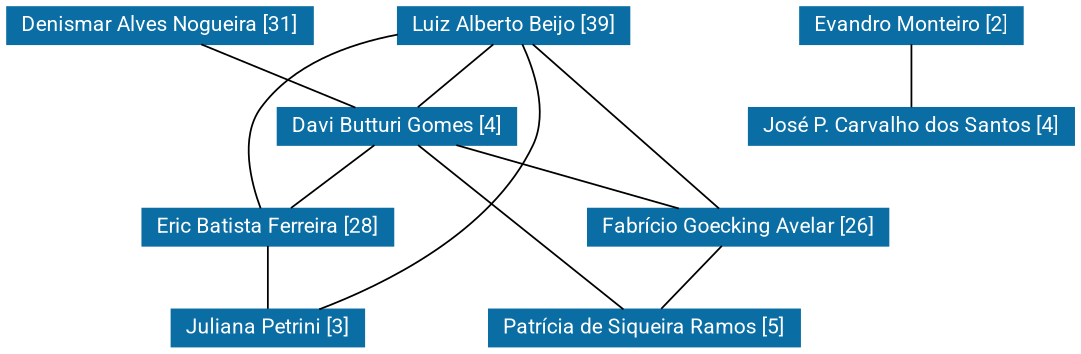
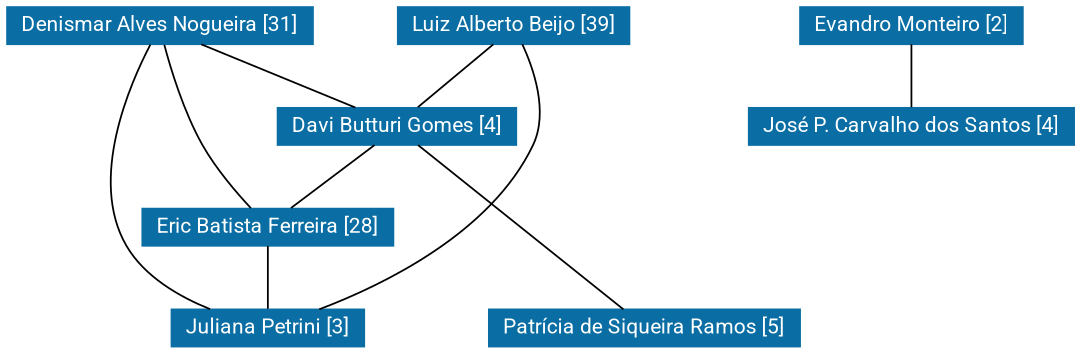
edge "Luiz Alberto Beijo [39]" -- "Eric Batista Ferreira [28]": now "Denismar Alves Nogueira [31]" -- "Eric Batista Ferreira [28]"
edge "Denismar Alves Nogueira [31]" -- "Juliana Petrini [3]": added
node "Fabrício Goecking Avelar [26]": removed
